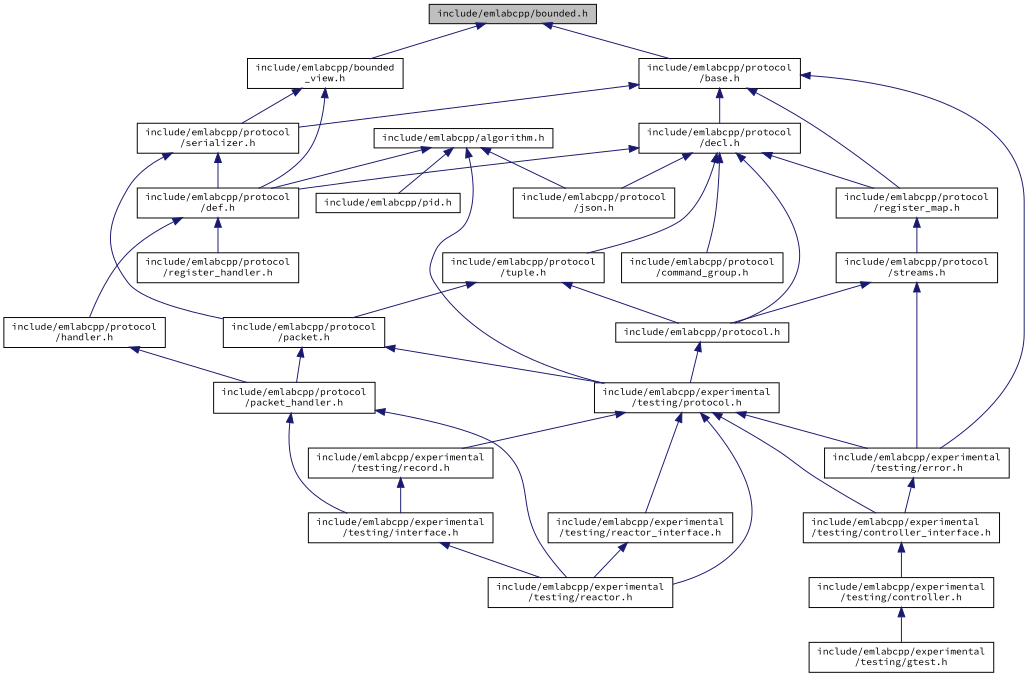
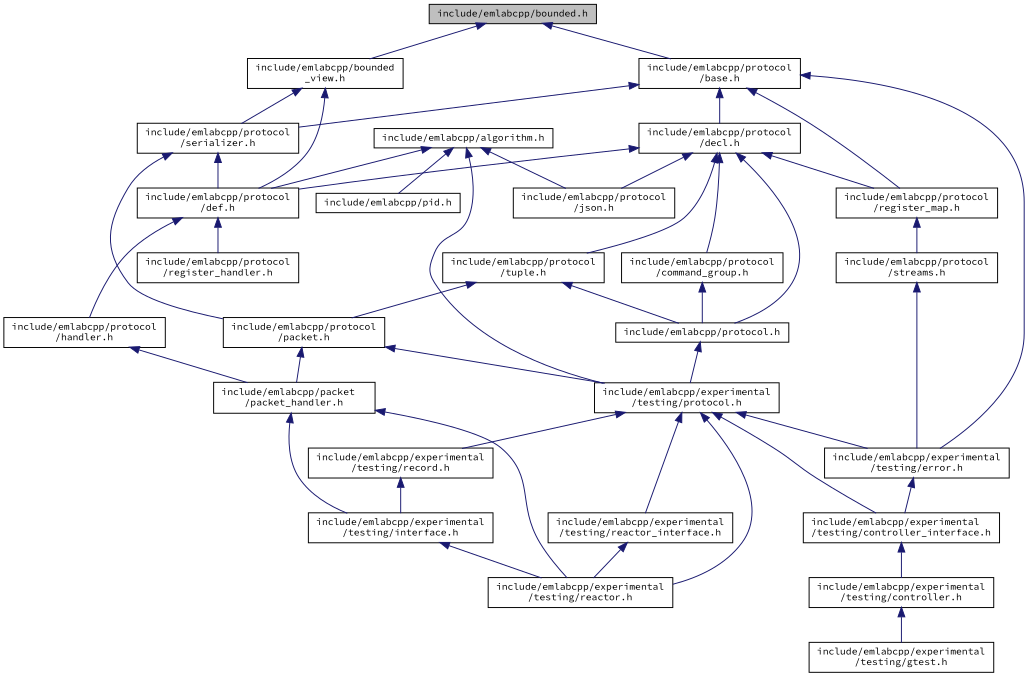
edge "include/emlabcpp/protocol.h" -> "include/emlabcpp/protocol /streams.h": now "include/emlabcpp/protocol.h" -> "include/emlabcpp/protocol /command_group.h"
node "include/emlabcpp/protocol /packet_handler.h": label "include/emlabcpp/protocol /packet_handler.h" -> "include/emlabcpp/packet /packet_handler.h"
